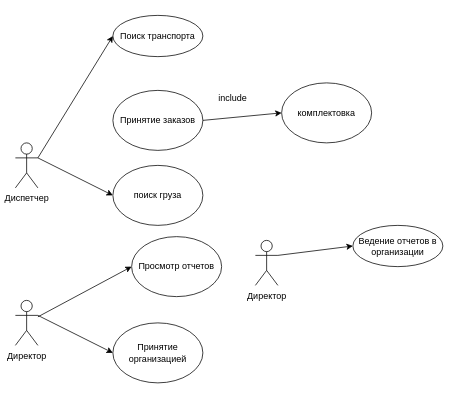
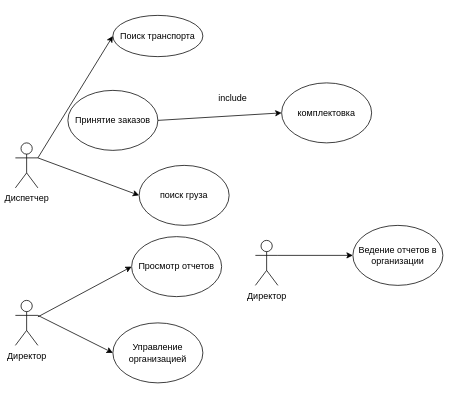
node "Принятие заказов": moved (158, 120) -> (113, 120)
node "поиск груза": moved (158, 195) -> (184, 195)
node "Ведение отчетов в организации": size 90x41 -> 90x60
node "Принятие организацией": label "Принятие организацией" -> "Управление организацией"
